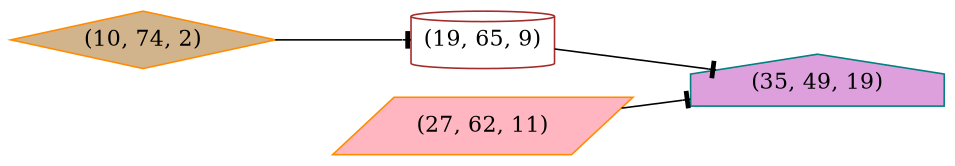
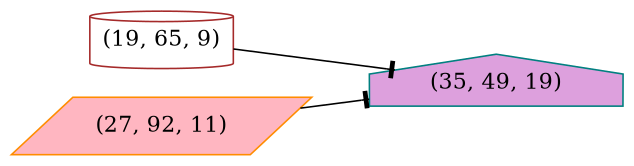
node "(10, 74, 2)": removed
node "(27, 62, 11)": label "(27, 62, 11)" -> "(27, 92, 11)"
